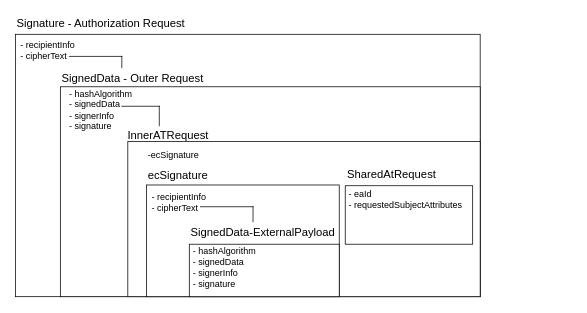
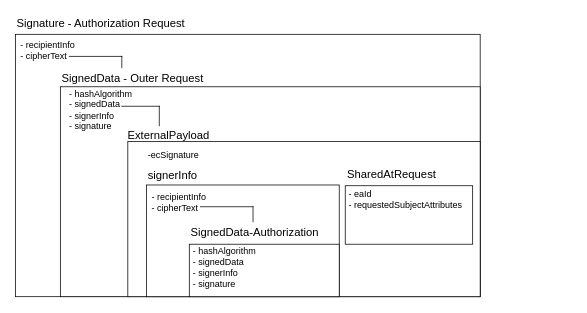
node "InnerATRequest": label "InnerATRequest" -> "ExternalPayload"
node "ecSignature": label "ecSignature" -> "signerInfo"
node "SignedData-ExternalPayload": label "SignedData-ExternalPayload" -> "SignedData-Authorization"
